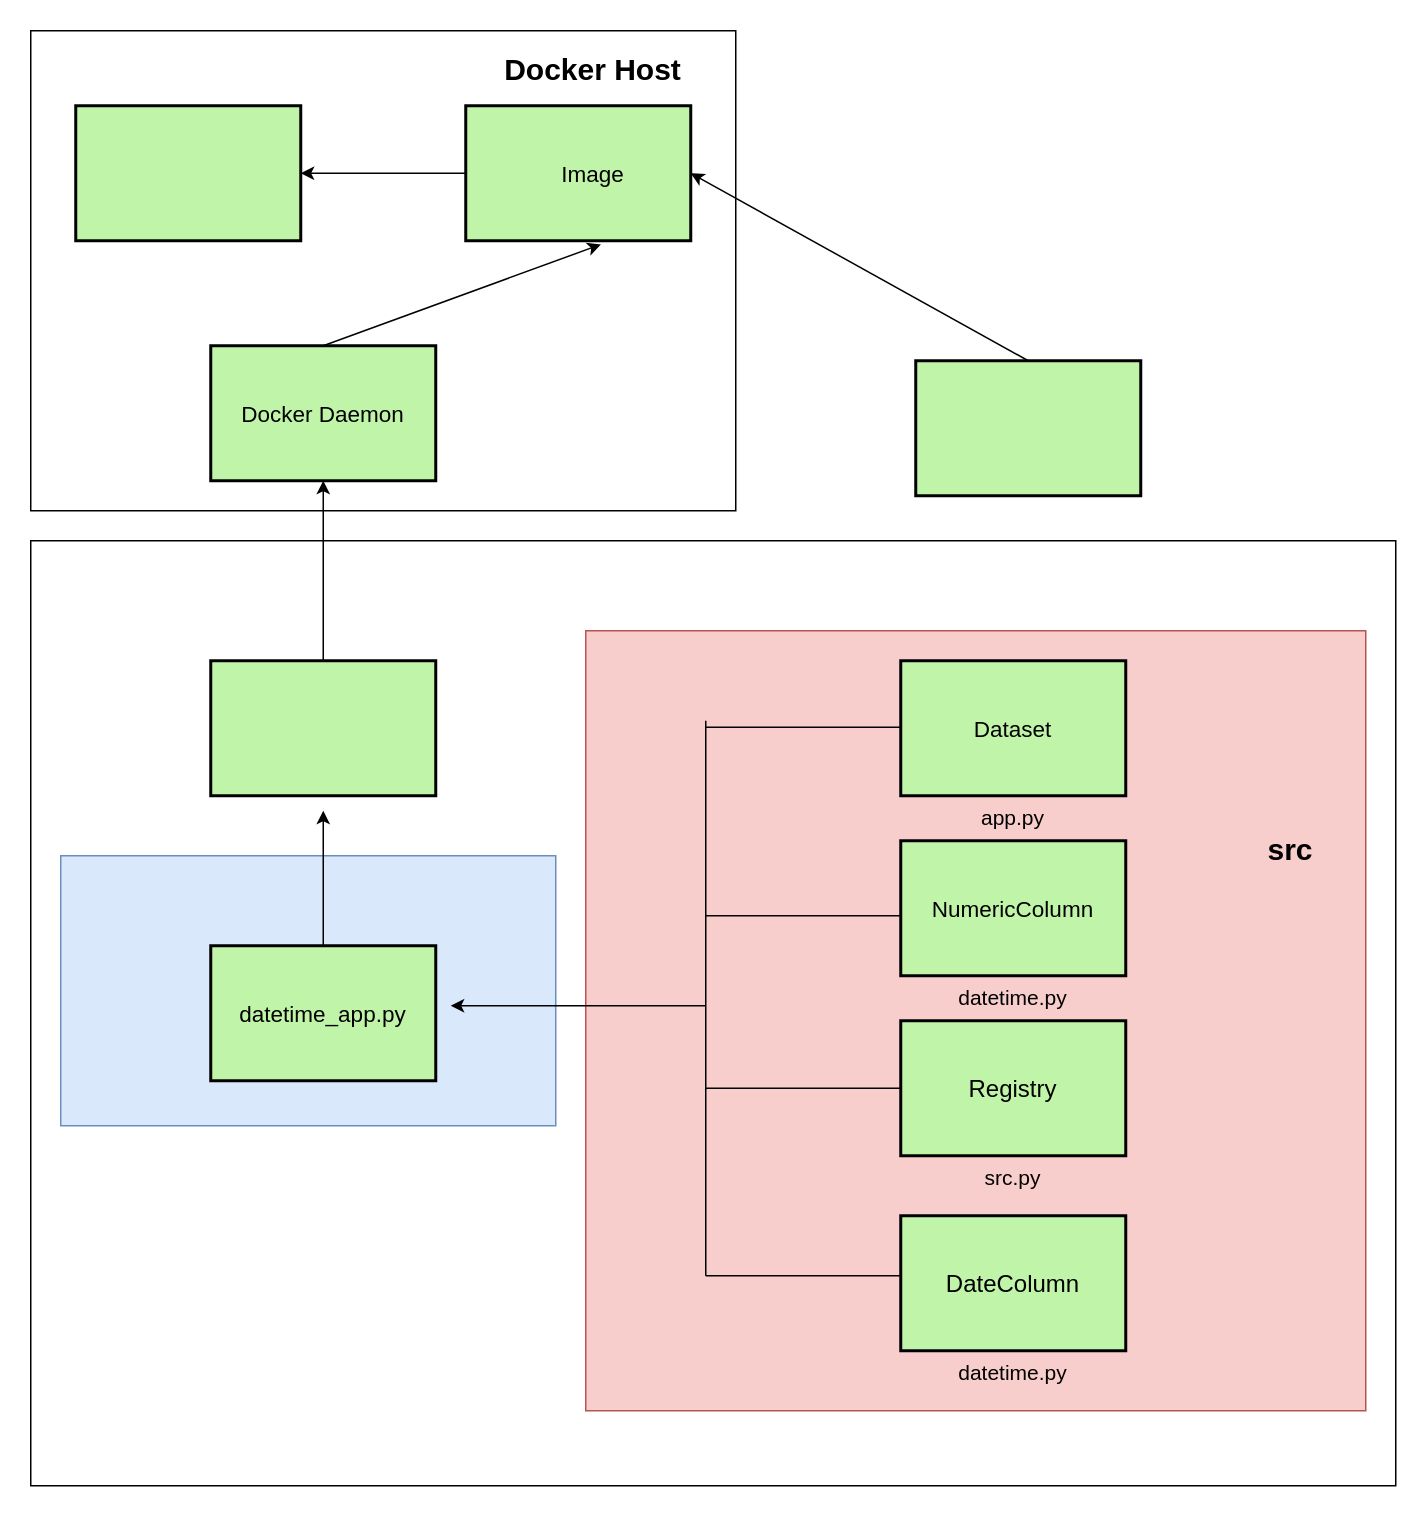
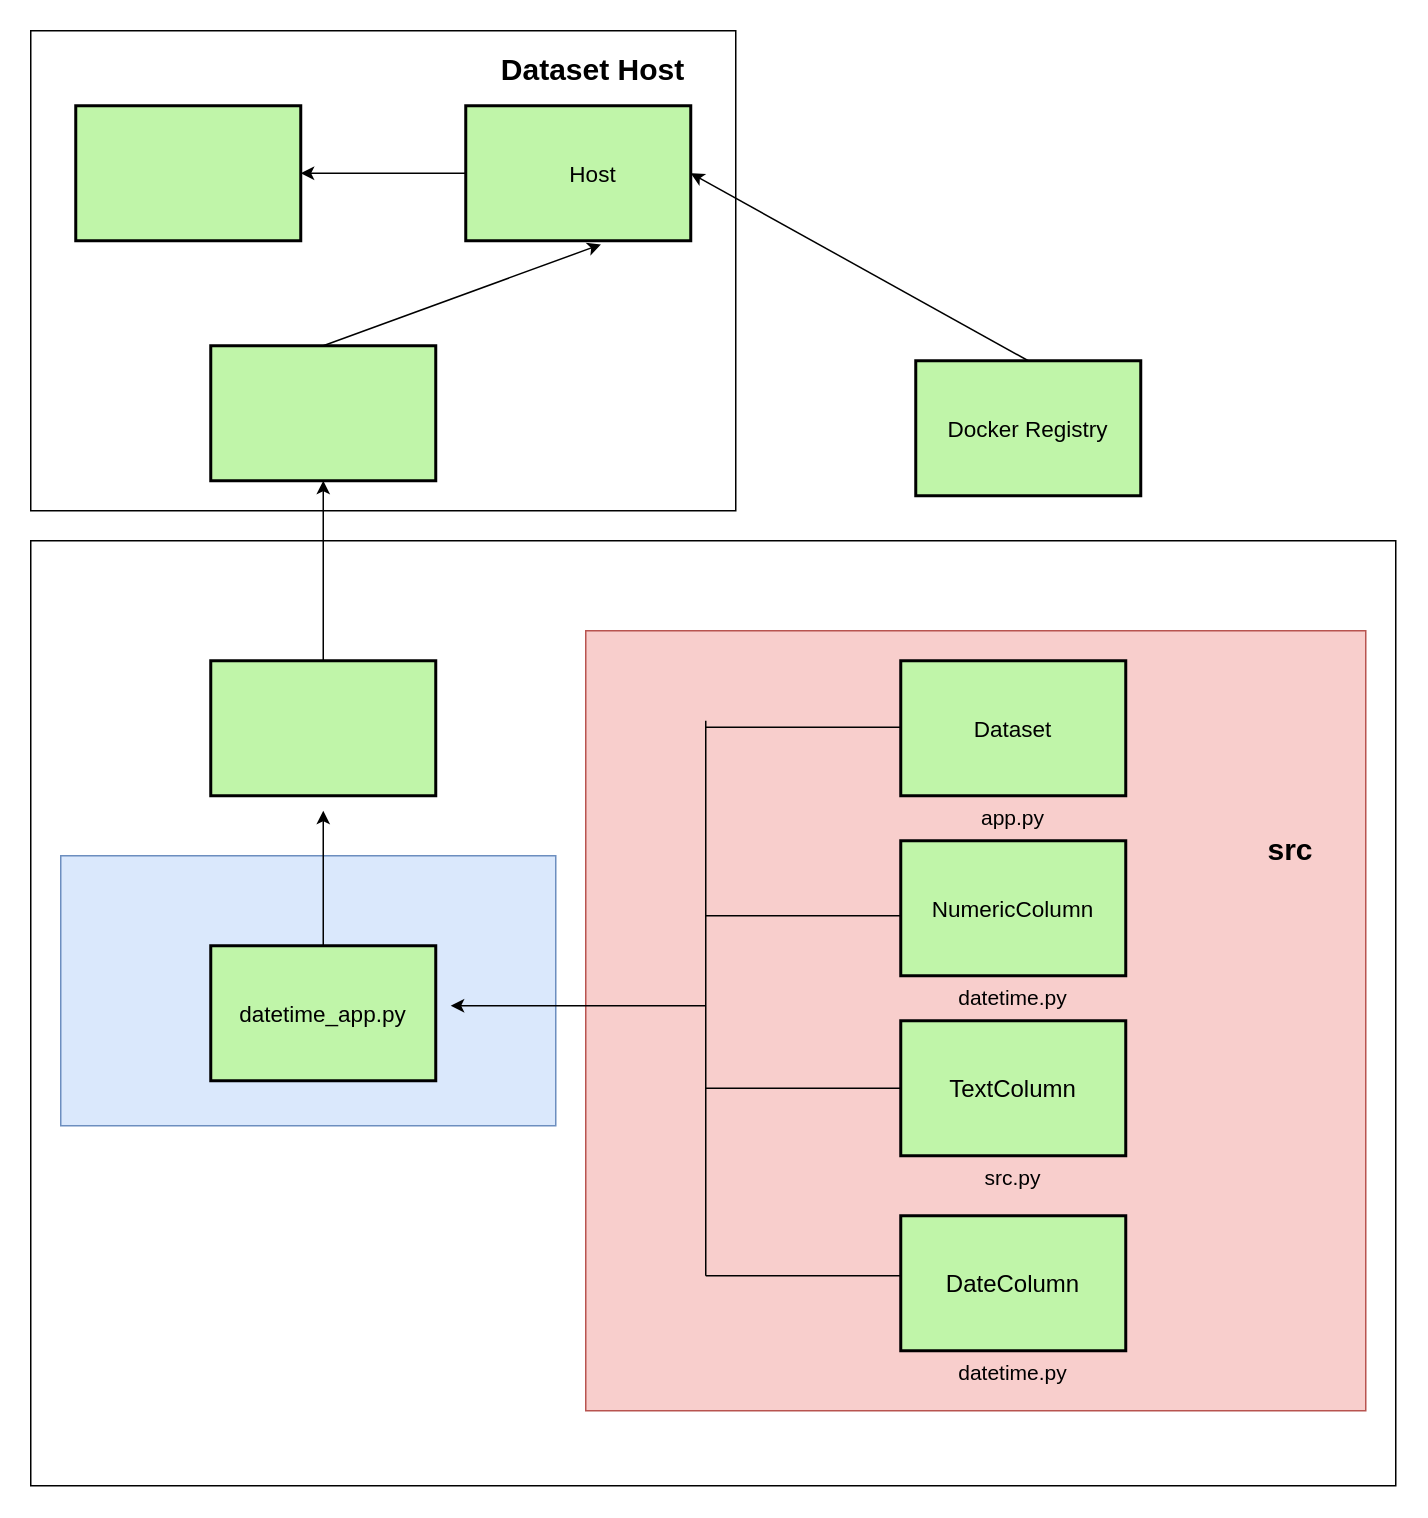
node "Docker Host": label "Docker Host" -> "Dataset Host"
node "Image": label "Image" -> "Host"
node "Docker Daemon": removed
node "Docker Registry": added
node "Registry": label "Registry" -> "TextColumn"
